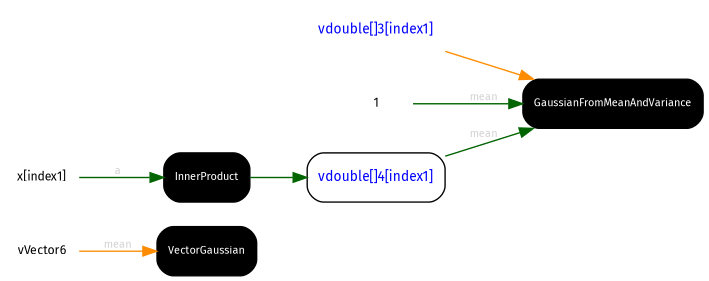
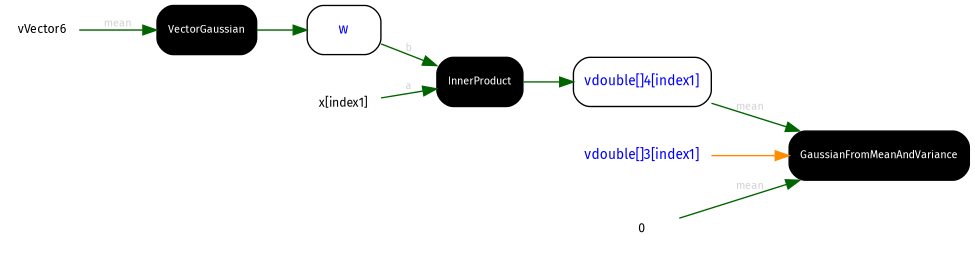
node "w": added
node "1": label "1" -> "0"
edge "vVector6" -> "VectorGaussian": color darkorange -> darkgreen
